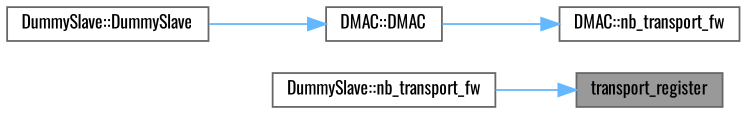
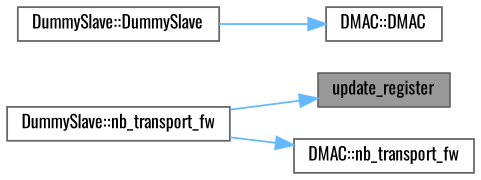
edge "DMAC::DMAC" -> "DMAC::nb_transport_fw": now "DummySlave::nb_transport_fw" -> "DMAC::nb_transport_fw"
node "transport_register": label "transport_register" -> "update_register"
